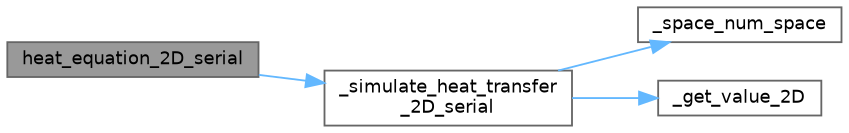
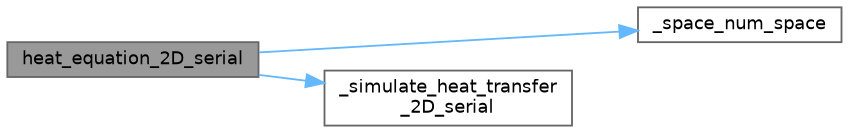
edge "_simulate_heat_transfer _2D_serial" -> "_space_num_space": now "heat_equation_2D_serial" -> "_space_num_space"
node "_get_value_2D": removed
